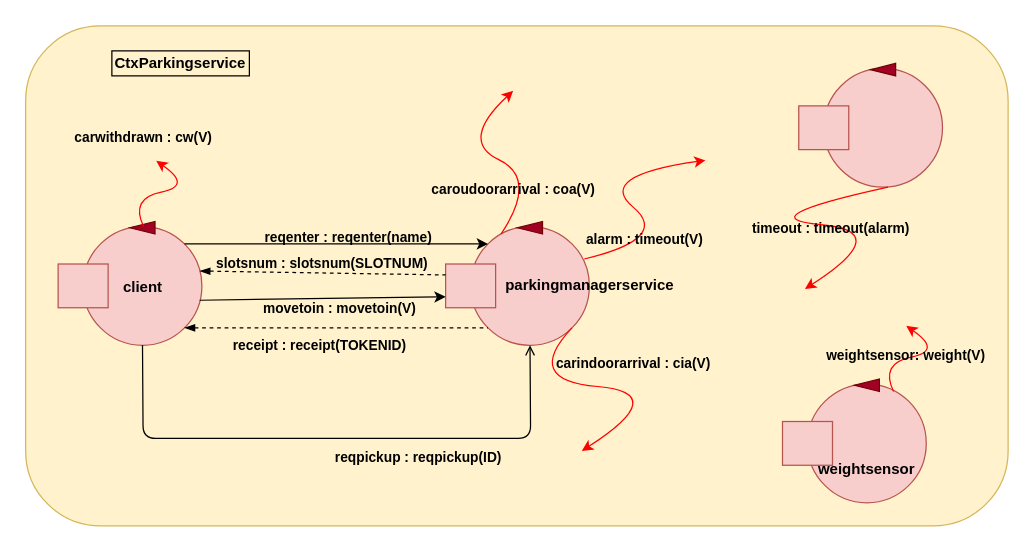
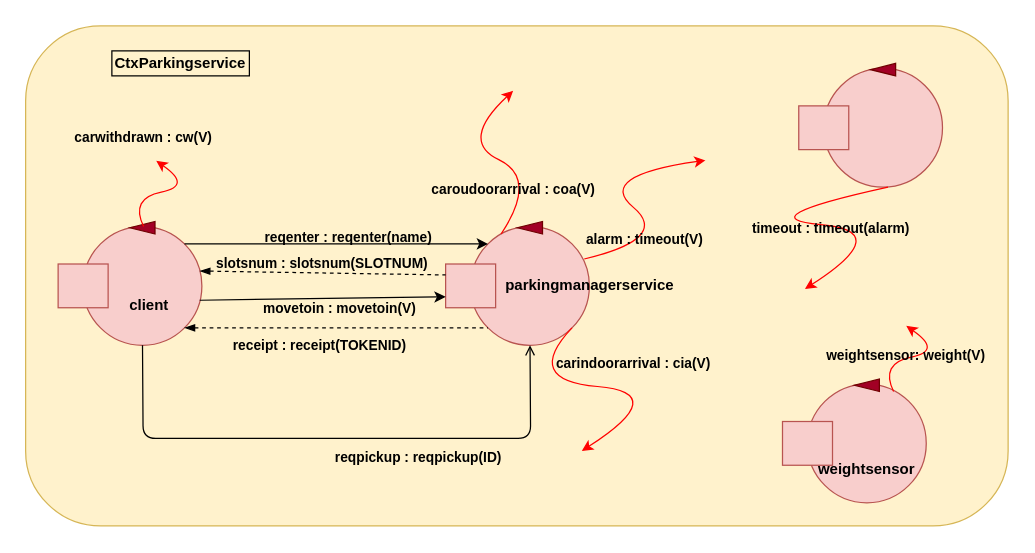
node "client": moved (143, 286) -> (149, 305)
